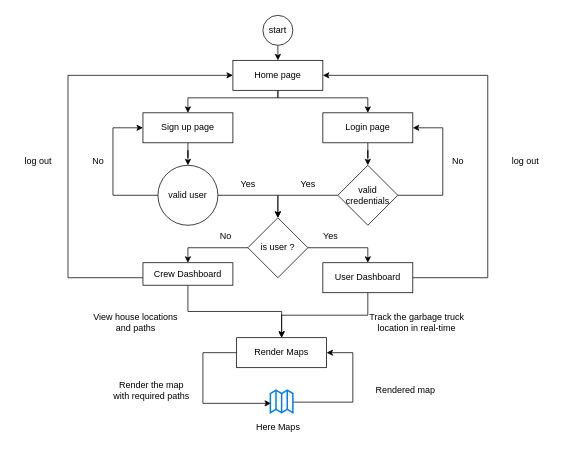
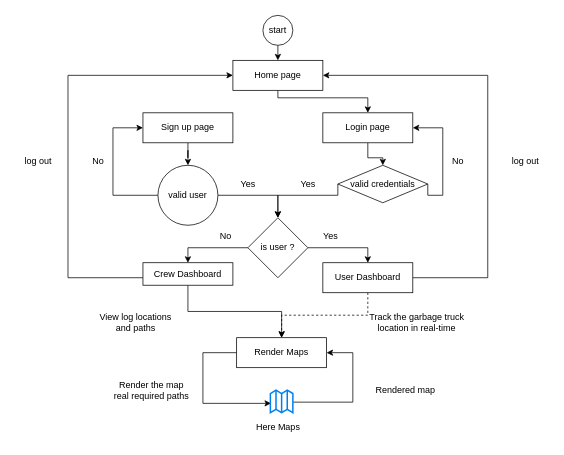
edge "Home page" -> "Sign up page": removed
node "valid credentials": size 60x60 -> 90x38
edge "User Dashboard" -> "Render Maps": style solid -> dashed
node "View house locations and paths": label "View house locations and paths" -> "View log locations and paths"
node "Render the map with required paths": label "Render the map with required paths" -> "Render the map real required paths"
